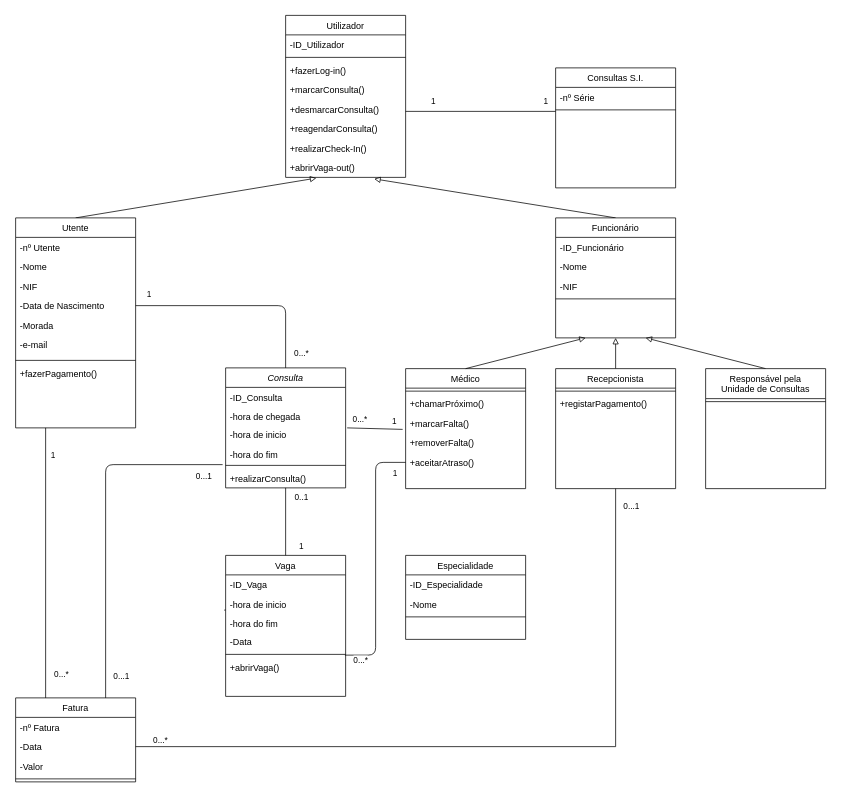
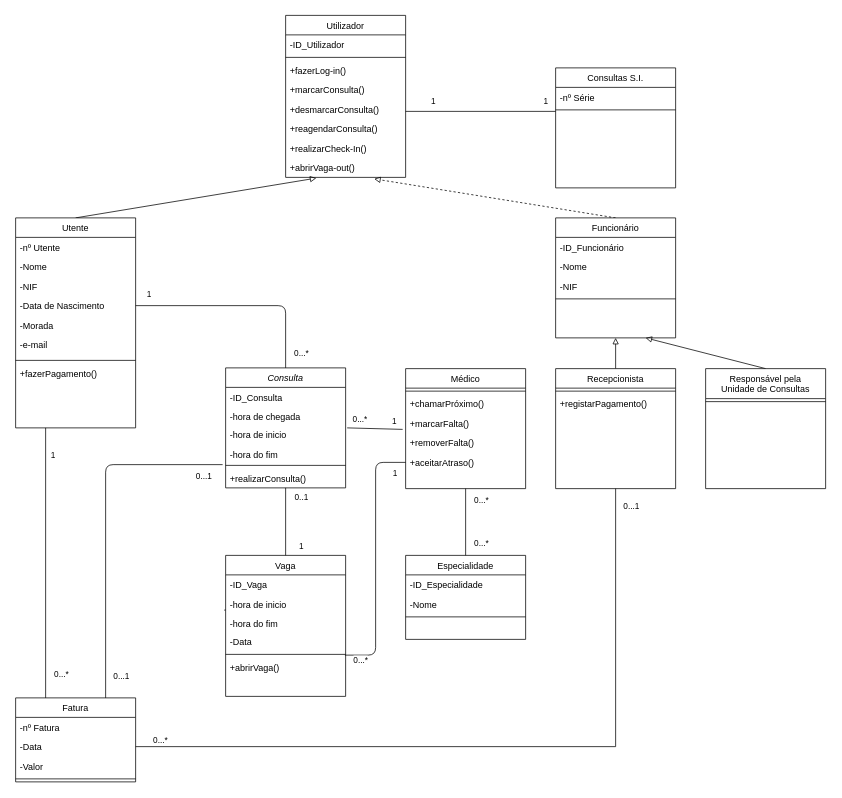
edge "Funcionário" -> "+abrirVaga-out()": style solid -> dashed
edge "Médico" -> "Funcionário": removed
edge "Médico" -- "Especialidade": added, labels "0...*", "0...*"
